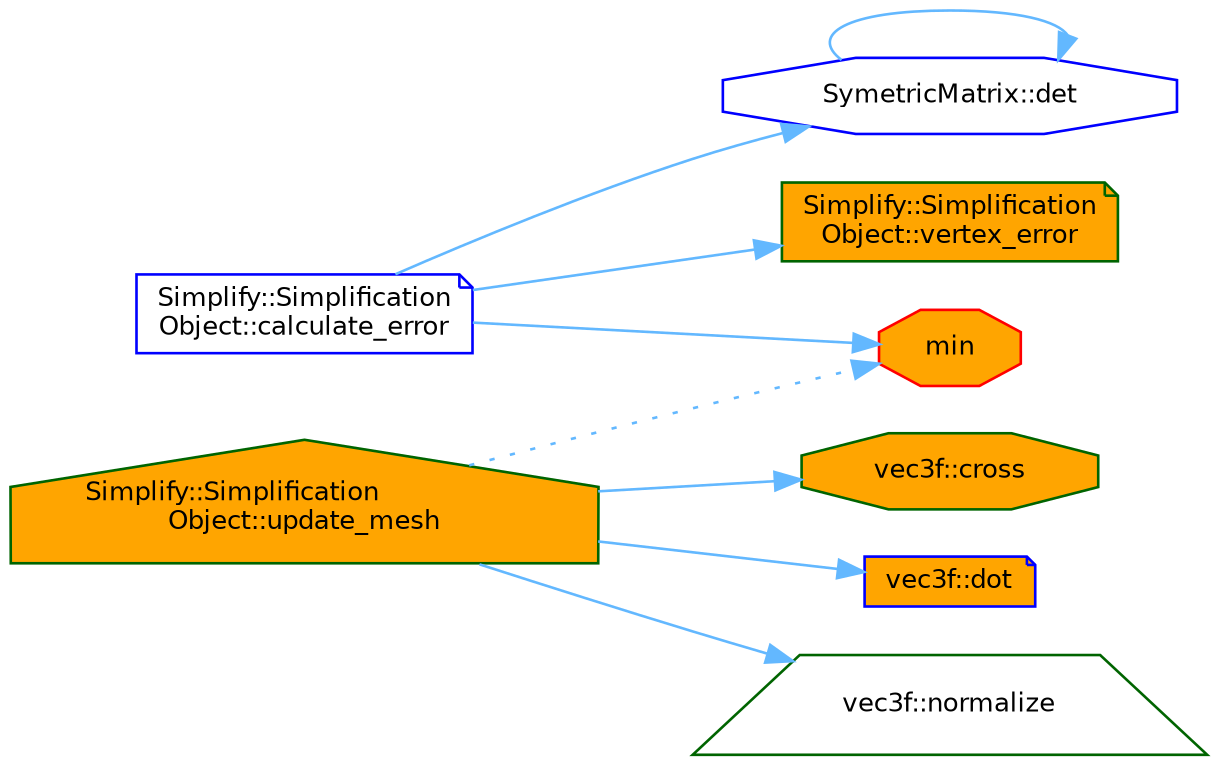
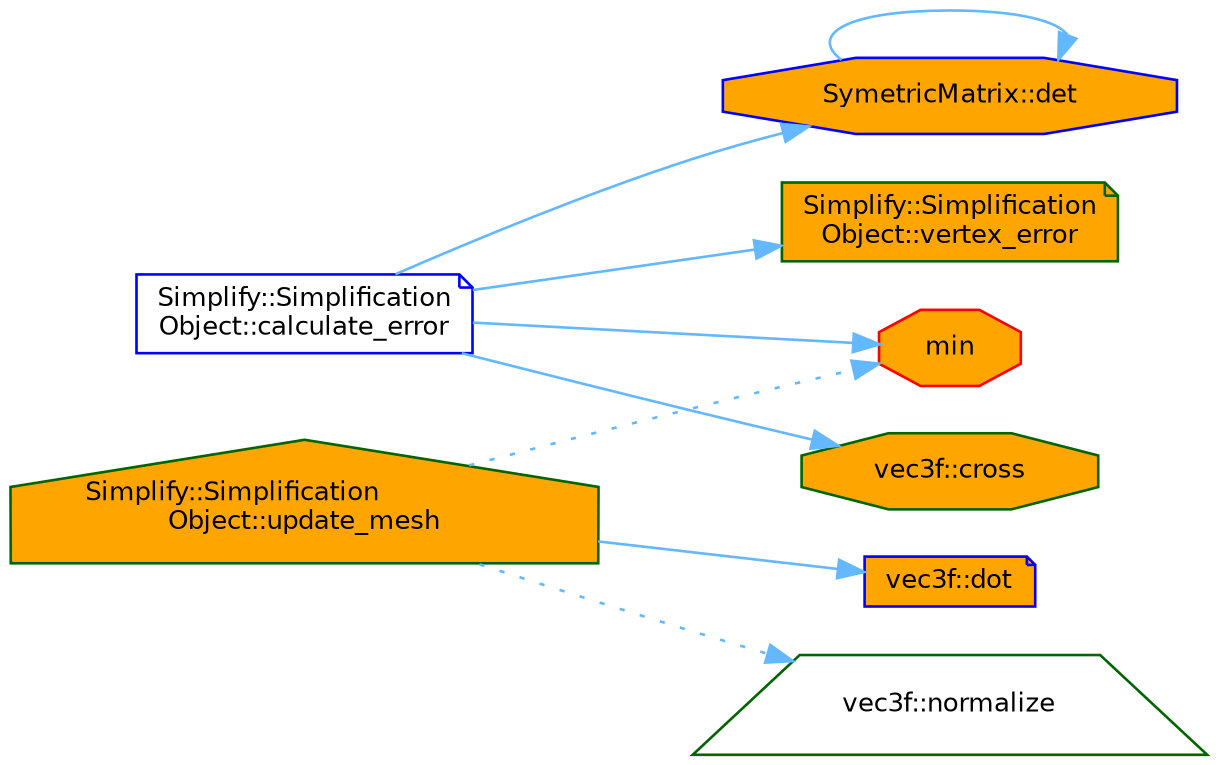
node "SymetricMatrix::det": fillcolor white -> orange
edge "Simplify::Simplification Object::update_mesh" -> "vec3f::cross": now "Simplify::Simplification Object::calculate_error" -> "vec3f::cross"
edge "Simplify::Simplification Object::update_mesh" -> "vec3f::normalize": style solid -> dotted
